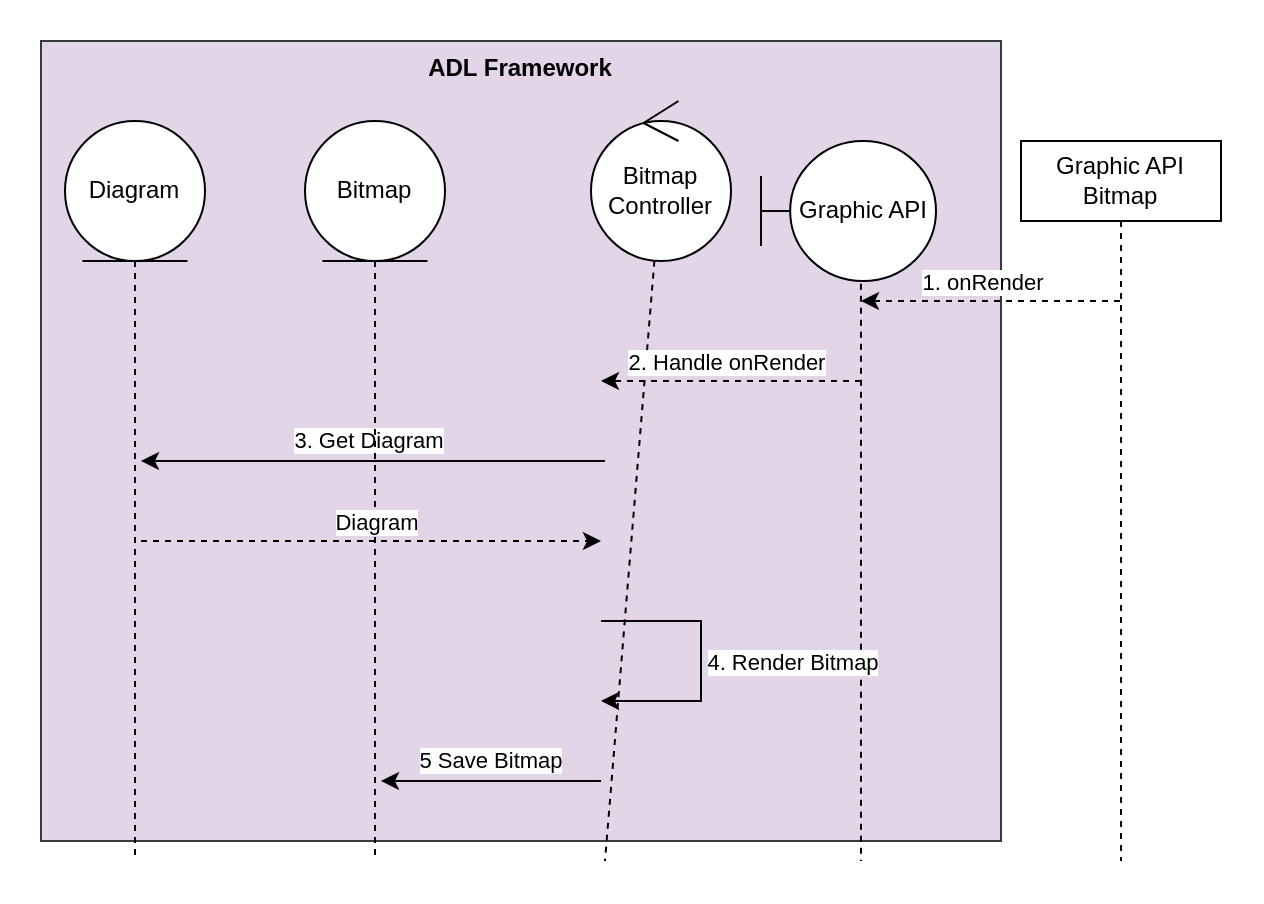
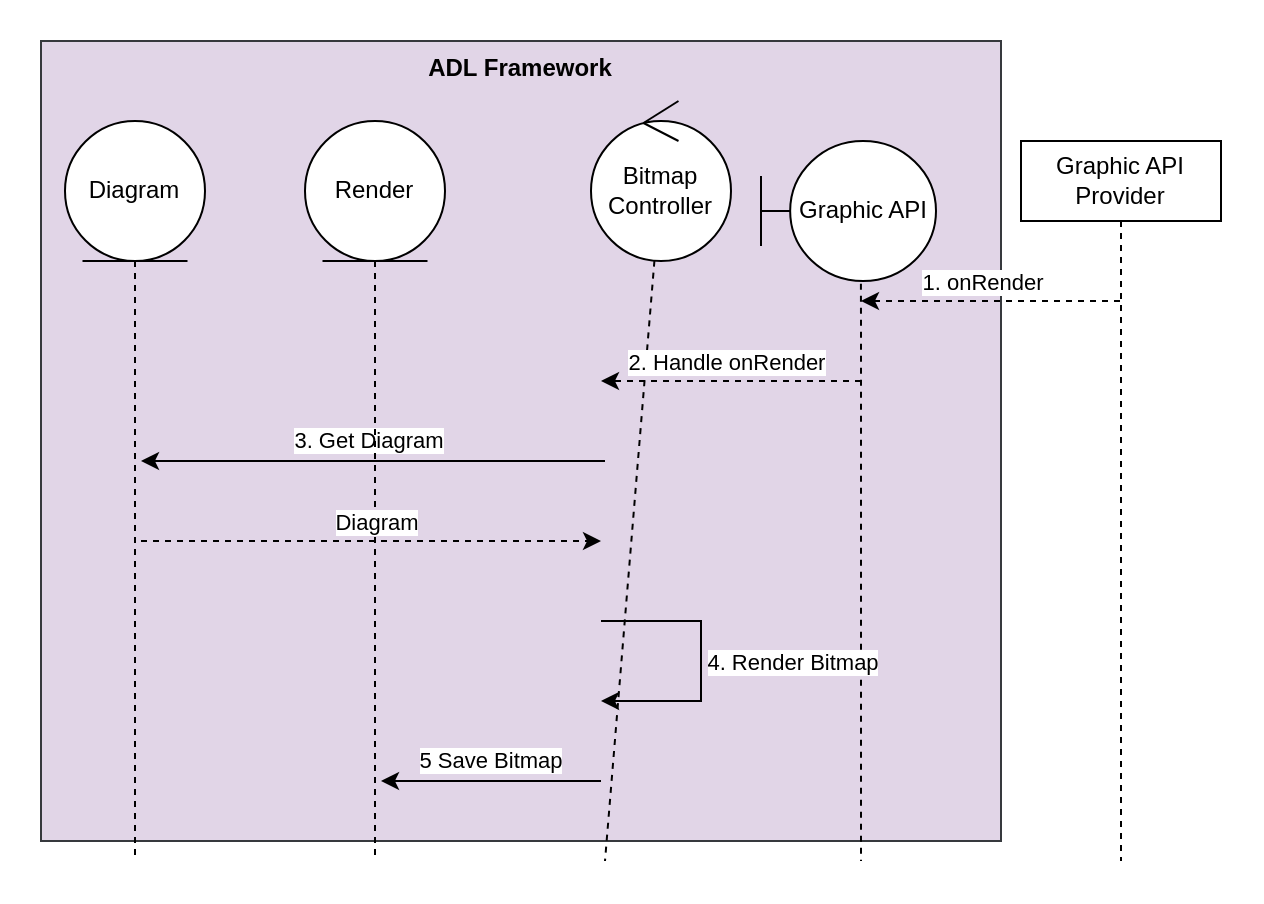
node "Graphic API Bitmap": label "Graphic API Bitmap" -> "Graphic API Provider"
node "Bitmap": label "Bitmap" -> "Render"
